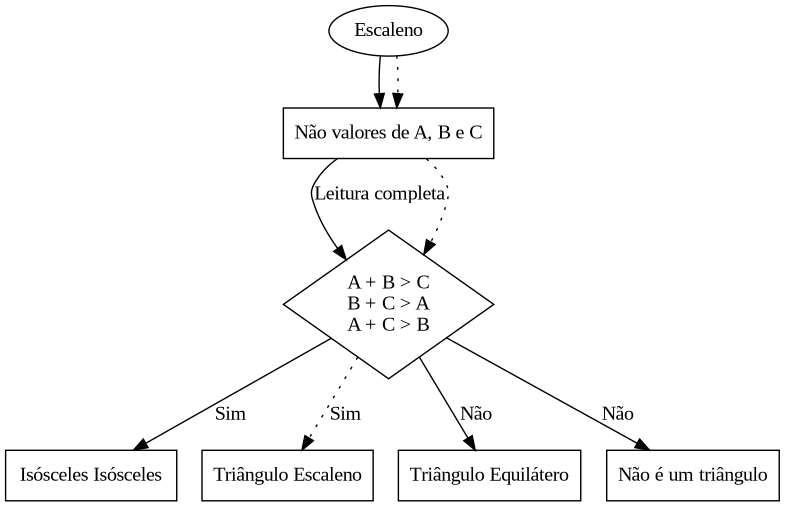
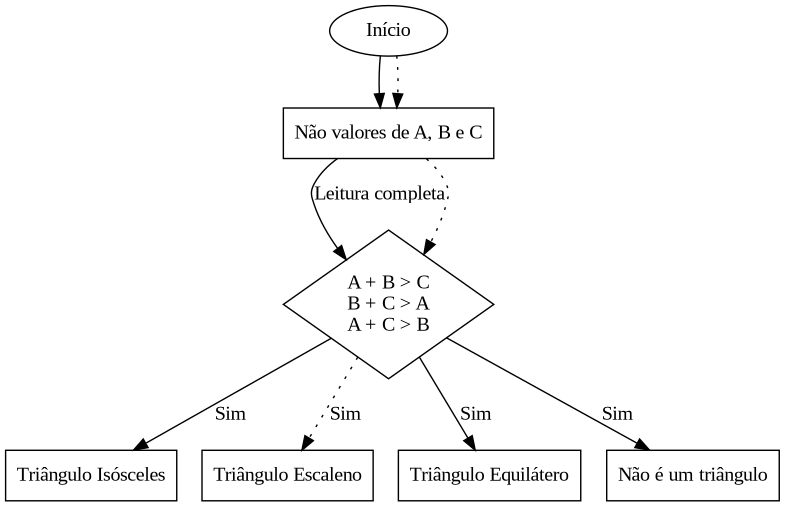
node "Escaleno": label "Escaleno" -> "Início"
edge "A + B > C B + C > A A + C > B" -> "Triângulo Equilátero": label "Não" -> "Sim"
edge "A + B > C B + C > A A + C > B" -> "Não é um triângulo": label "Não" -> "Sim"
node "Isósceles Isósceles": label "Isósceles Isósceles" -> "Triângulo Isósceles"
